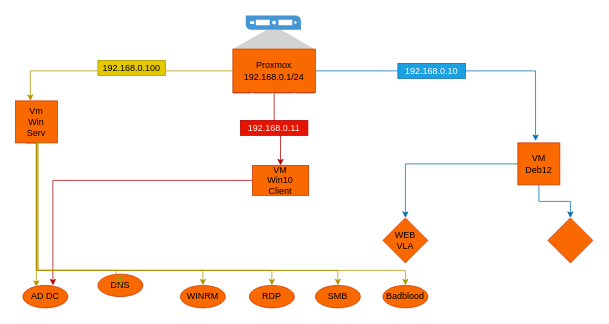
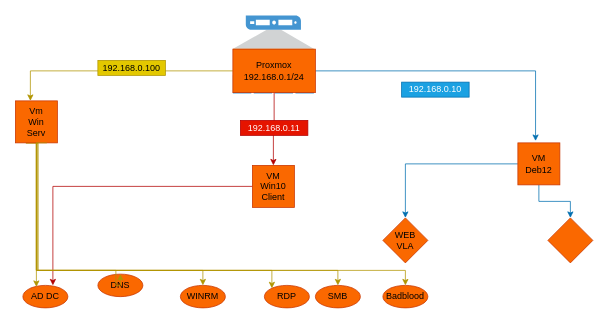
node "192.168.0.10": moved (432, 71) -> (435, 90)
node "VM Win10 Client": size 56x30 -> 42x42
node "RDP": moved (272, 297) -> (287, 297)
